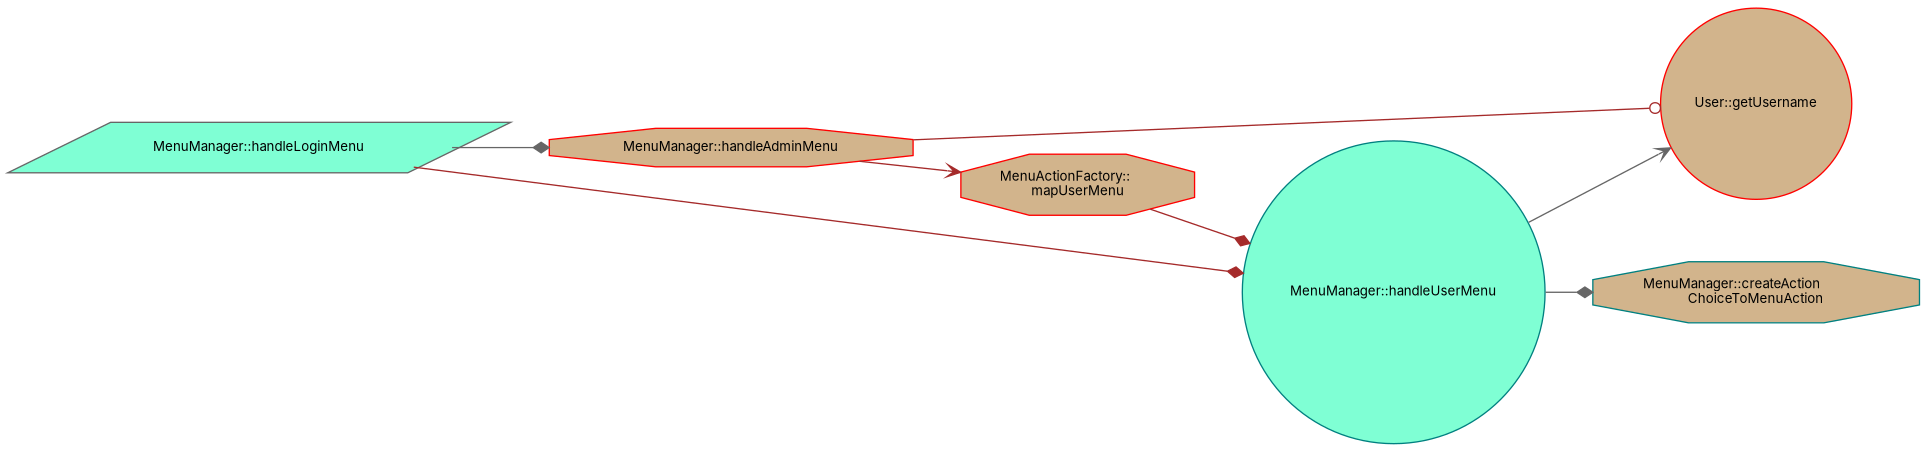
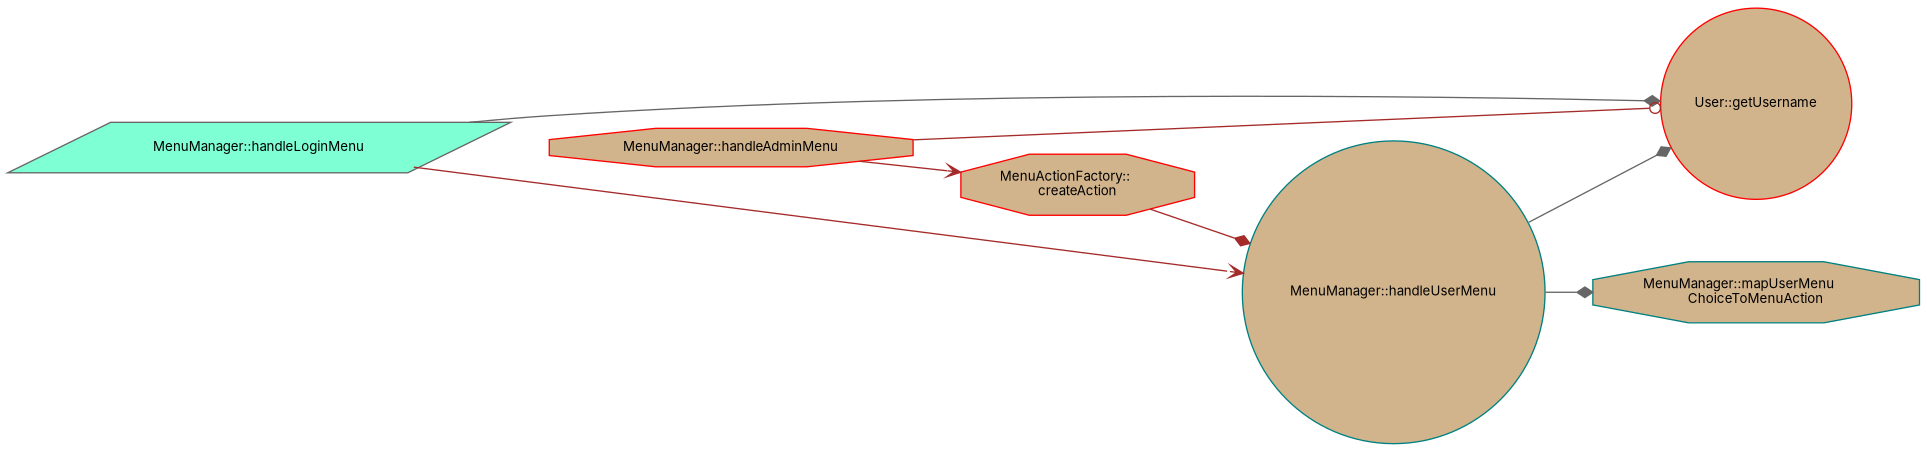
edge "MenuManager::handleLoginMenu" -> "MenuManager::handleAdminMenu": now "MenuManager::handleLoginMenu" -> "User::getUsername"
node "MenuActionFactory:: mapUserMenu": label "MenuActionFactory:: mapUserMenu" -> "MenuActionFactory:: createAction"
edge "MenuManager::handleUserMenu" -> "User::getUsername": arrowhead vee -> diamond
edge "MenuManager::handleLoginMenu" -> "MenuManager::handleUserMenu": arrowhead diamond -> vee
node "MenuManager::handleUserMenu": fillcolor aquamarine -> tan
node "MenuManager::createAction ChoiceToMenuAction": label "MenuManager::createAction ChoiceToMenuAction" -> "MenuManager::mapUserMenu ChoiceToMenuAction"
